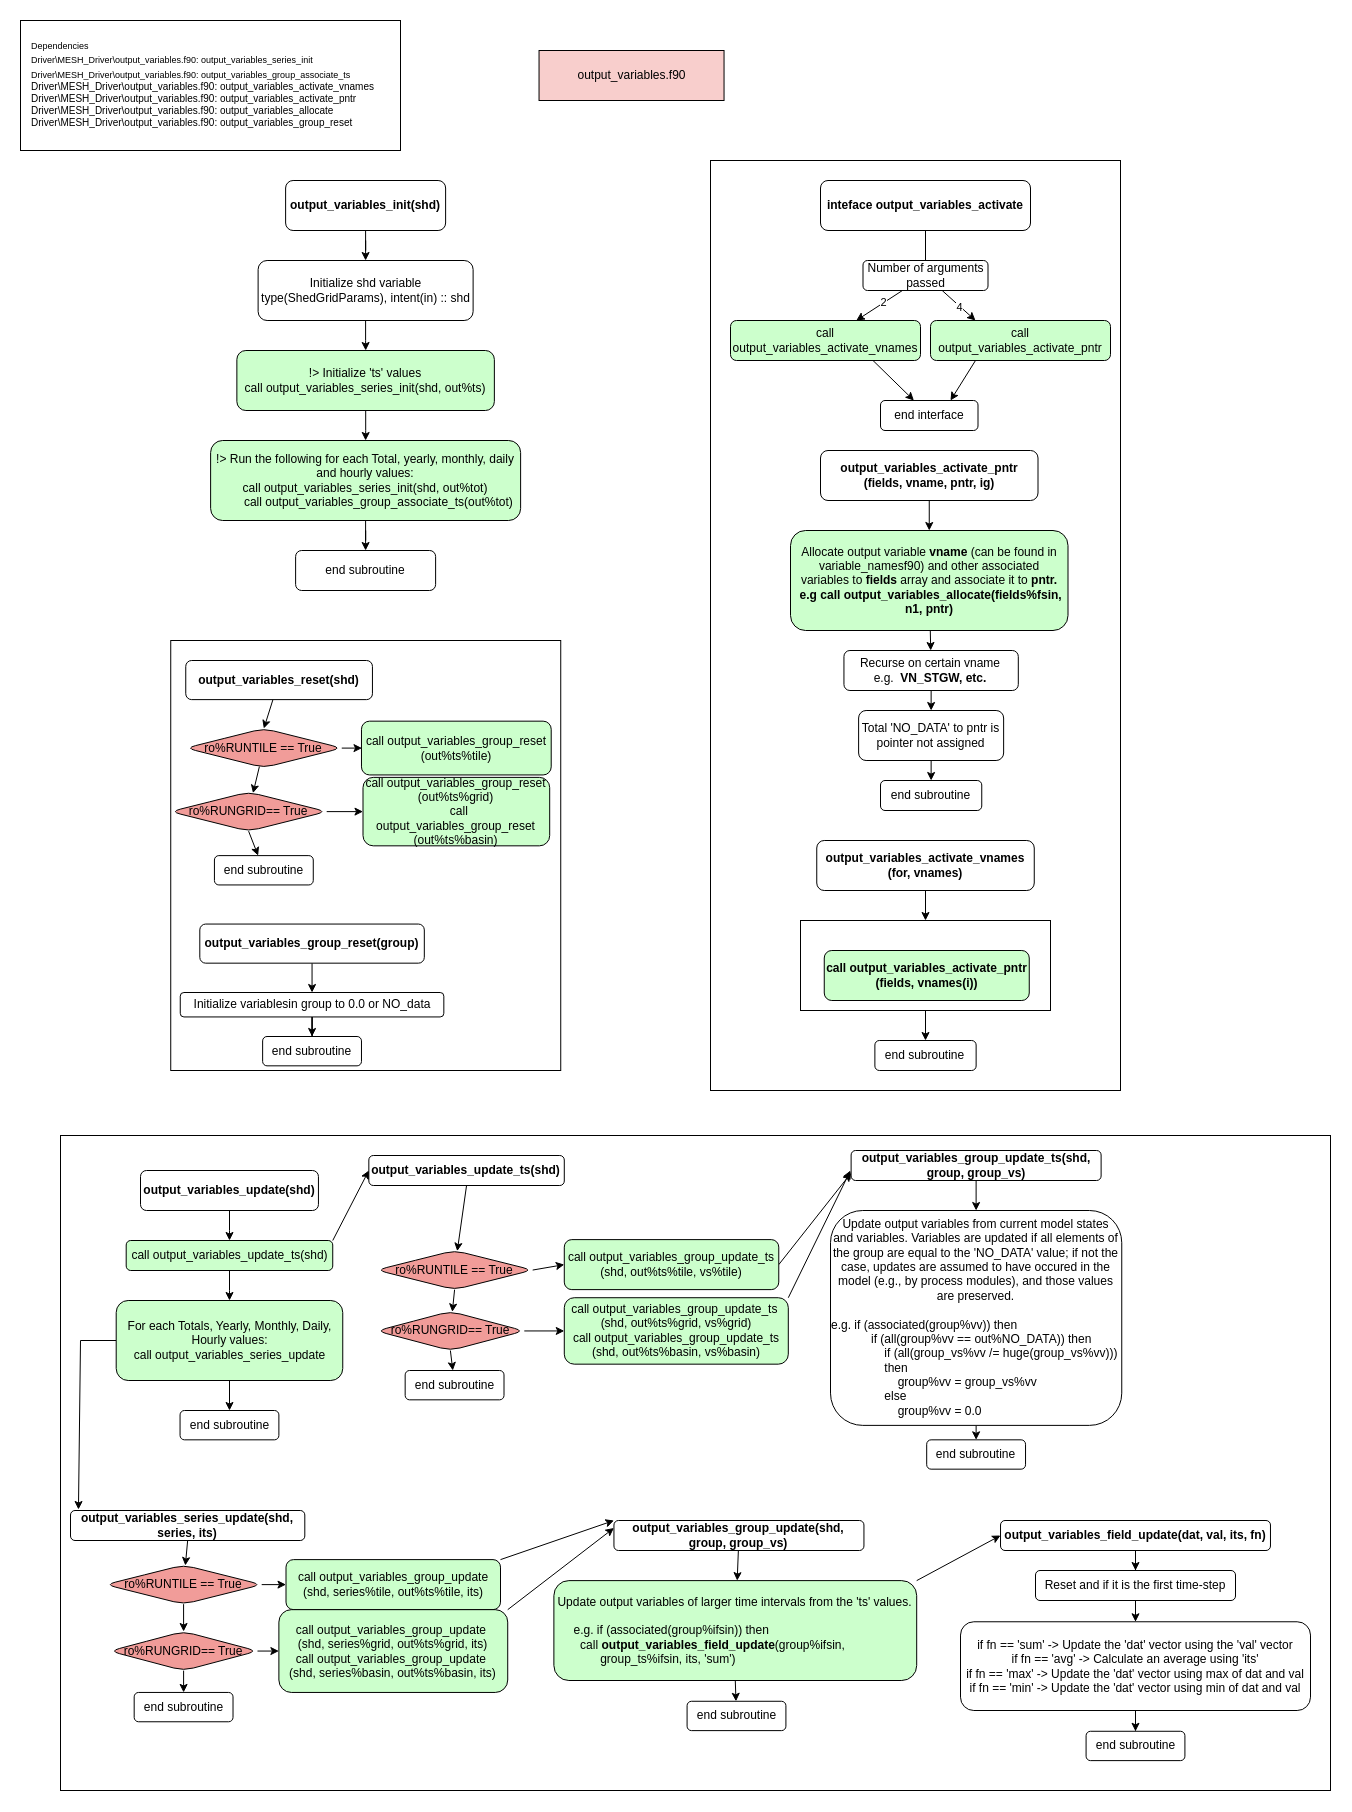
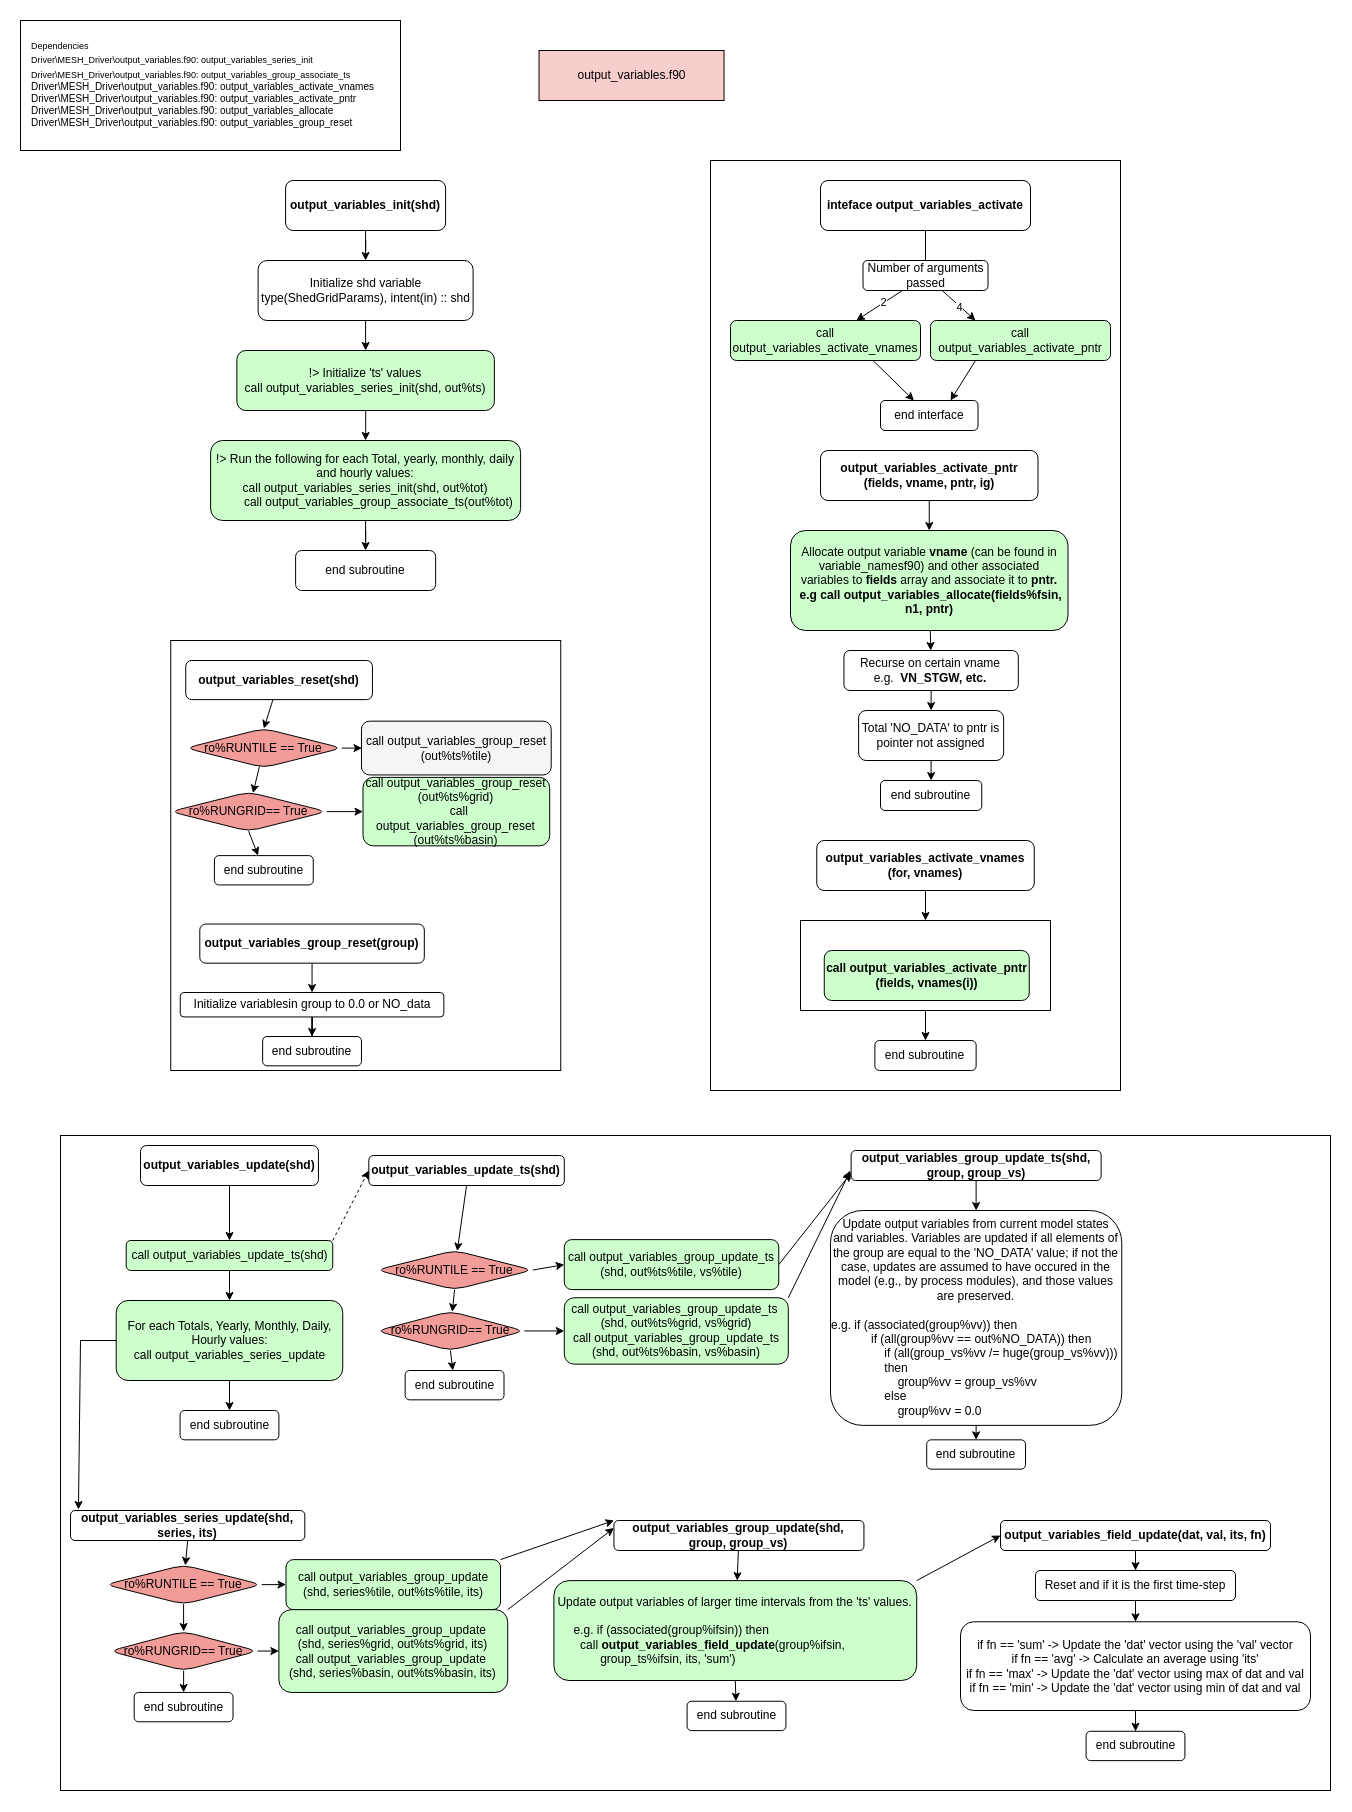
node "call output_variables_group_reset (out%ts%tile)": fillcolor #ccffcc -> #f5f5f5
node "output_variables_update(shd)": moved (229, 1191) -> (229, 1166)
edge "call output_variables_update_ts(shd)" -> "output_variables_update_ts(shd)": style solid -> dashed
